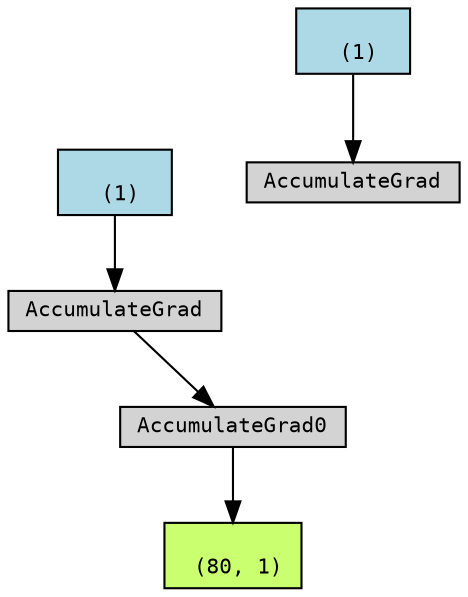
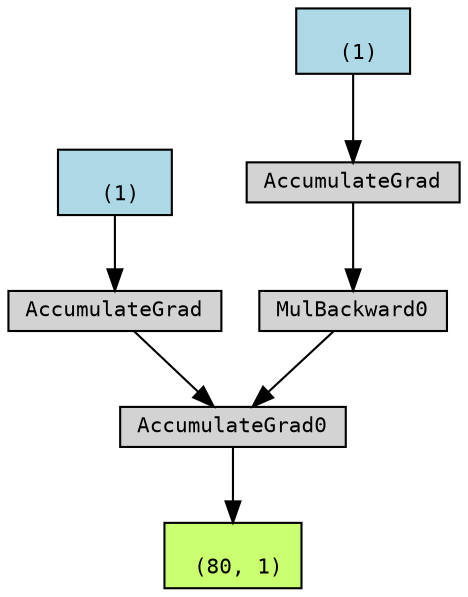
node "MulBackward0": added
